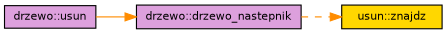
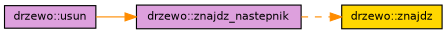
node "drzewo::drzewo_nastepnik": label "drzewo::drzewo_nastepnik" -> "drzewo::znajdz_nastepnik"
node "usun::znajdz": label "usun::znajdz" -> "drzewo::znajdz"
